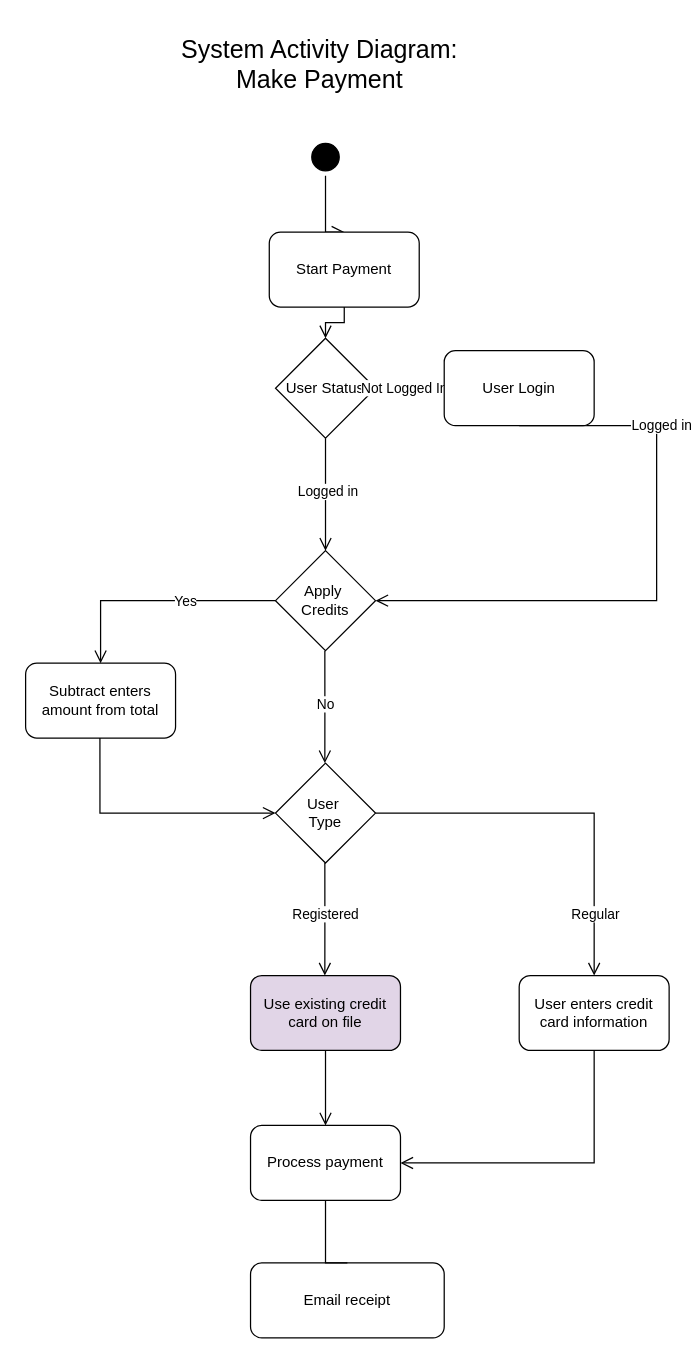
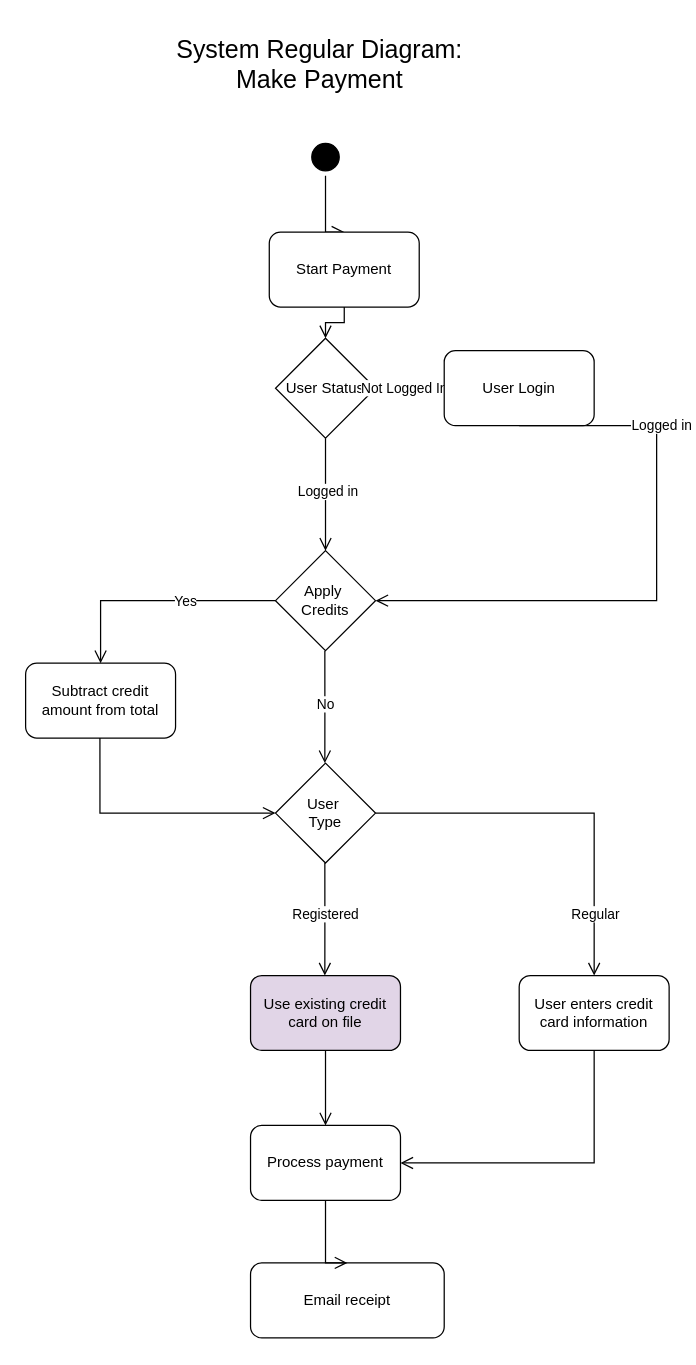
node "System Activity Diagram: Make Payment": label "System Activity Diagram: Make Payment" -> "System Regular Diagram: Make Payment"
node "Subtract enters amount from total": label "Subtract enters amount from total" -> "Subtract credit amount from total"
edge "Process payment" -- "Email receipt": arrowhead none -> open
